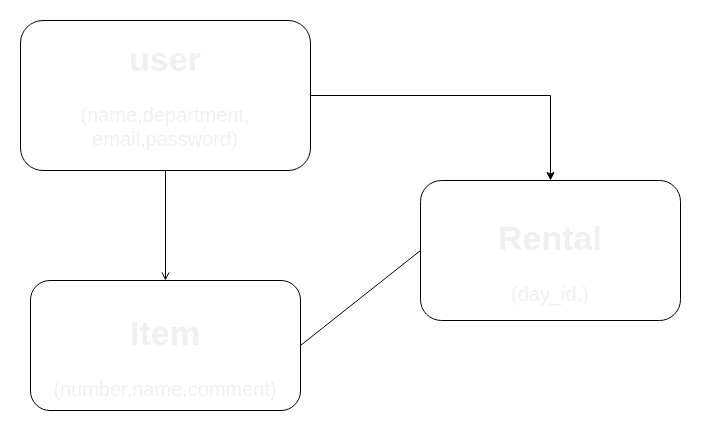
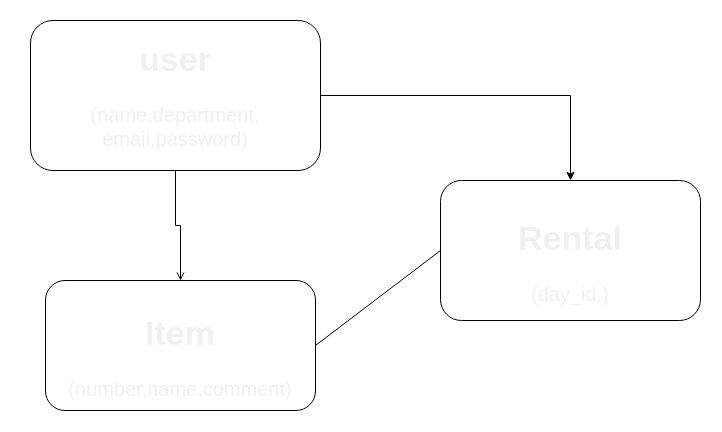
node "user (name,department, email,password)": moved (166, 96) -> (176, 96)
node "Rental (day_id,)": moved (551, 251) -> (571, 251)
node "Item (number,name,comment)": moved (166, 346) -> (181, 346)
